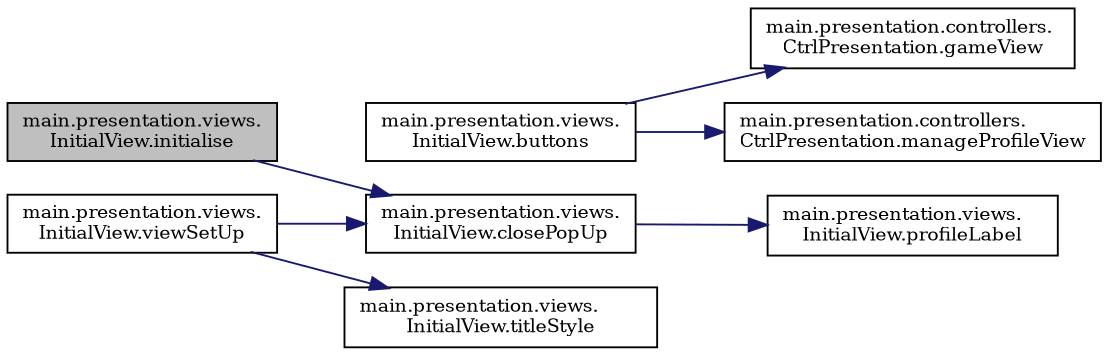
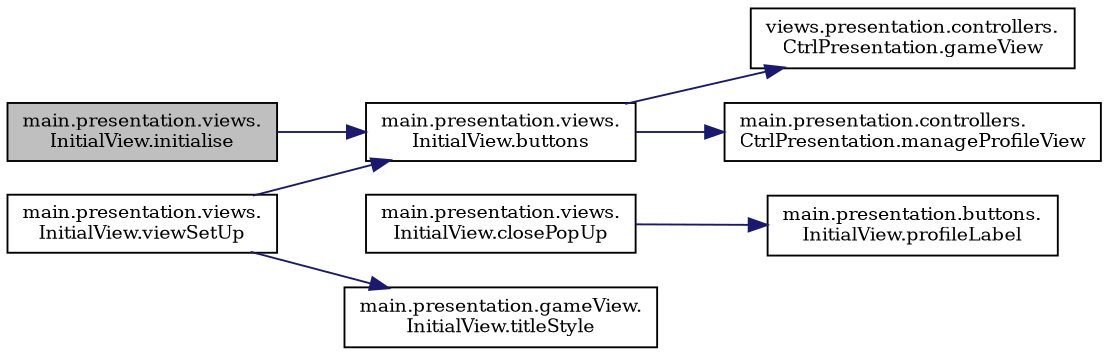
node "main.presentation.controllers. CtrlPresentation.gameView": label "main.presentation.controllers. CtrlPresentation.gameView" -> "views.presentation.controllers. CtrlPresentation.gameView"
edge "main.presentation.views. InitialView.initialise" -> "main.presentation.views. InitialView.closePopUp": now "main.presentation.views. InitialView.initialise" -> "main.presentation.views. InitialView.buttons"
edge "main.presentation.views. InitialView.viewSetUp" -> "main.presentation.views. InitialView.closePopUp": now "main.presentation.views. InitialView.viewSetUp" -> "main.presentation.views. InitialView.buttons"
node "main.presentation.views. InitialView.profileLabel": label "main.presentation.views. InitialView.profileLabel" -> "main.presentation.buttons. InitialView.profileLabel"
node "main.presentation.views. InitialView.titleStyle": label "main.presentation.views. InitialView.titleStyle" -> "main.presentation.gameView. InitialView.titleStyle"
